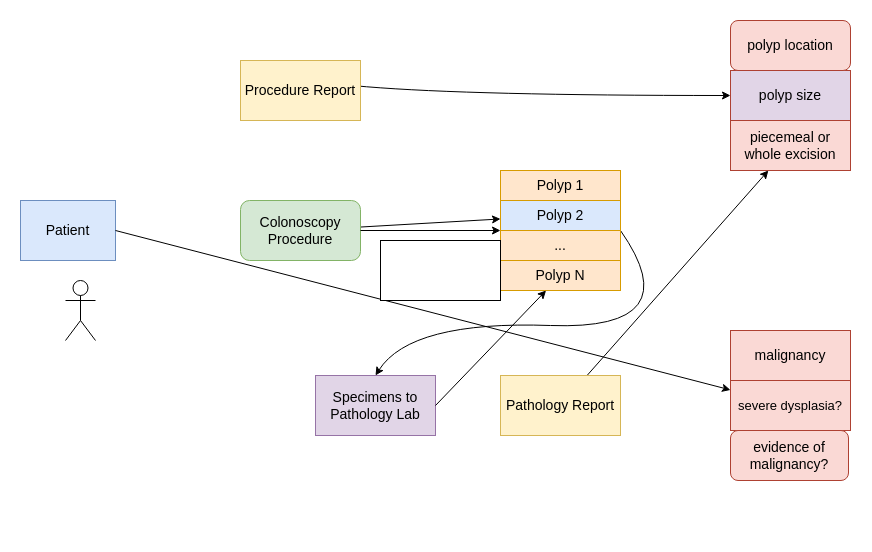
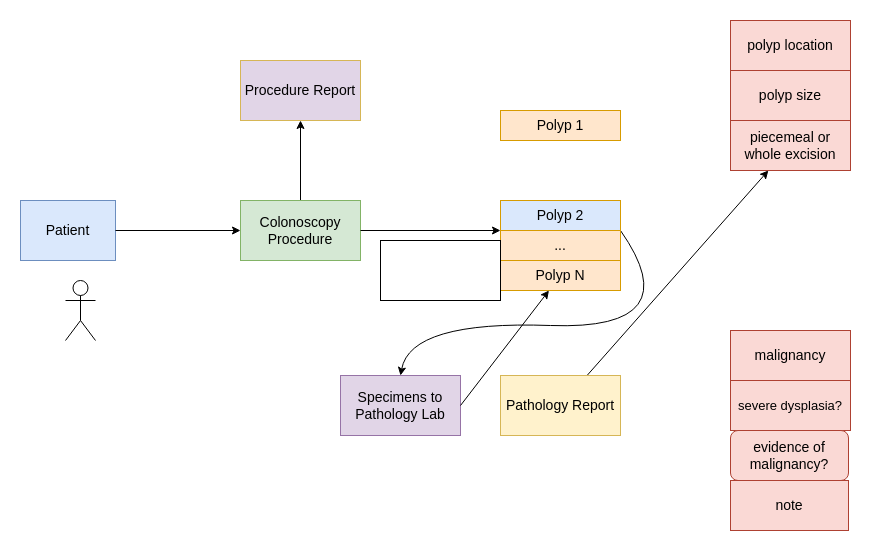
node "polyp location": shape rounded rectangle -> rectangle
node "Procedure Report": fillcolor #fff2cc -> #e1d5e7
edge "Procedure Report" -> "polyp size": removed
node "polyp size": fillcolor #e1d5e7 -> #fad9d5
node "Polyp 1": moved (561, 186) -> (561, 126)
edge "Colonoscopy Procedure" -> "Polyp 2": now "Colonoscopy Procedure" -> "Procedure Report"
node "Colonoscopy Procedure": shape rounded rectangle -> rectangle
edge "Patient" -> "severe dysplasia?": now "Patient" -> "Colonoscopy Procedure"
node "Specimens to Pathology Lab": moved (376, 406) -> (401, 406)
node "note": added
